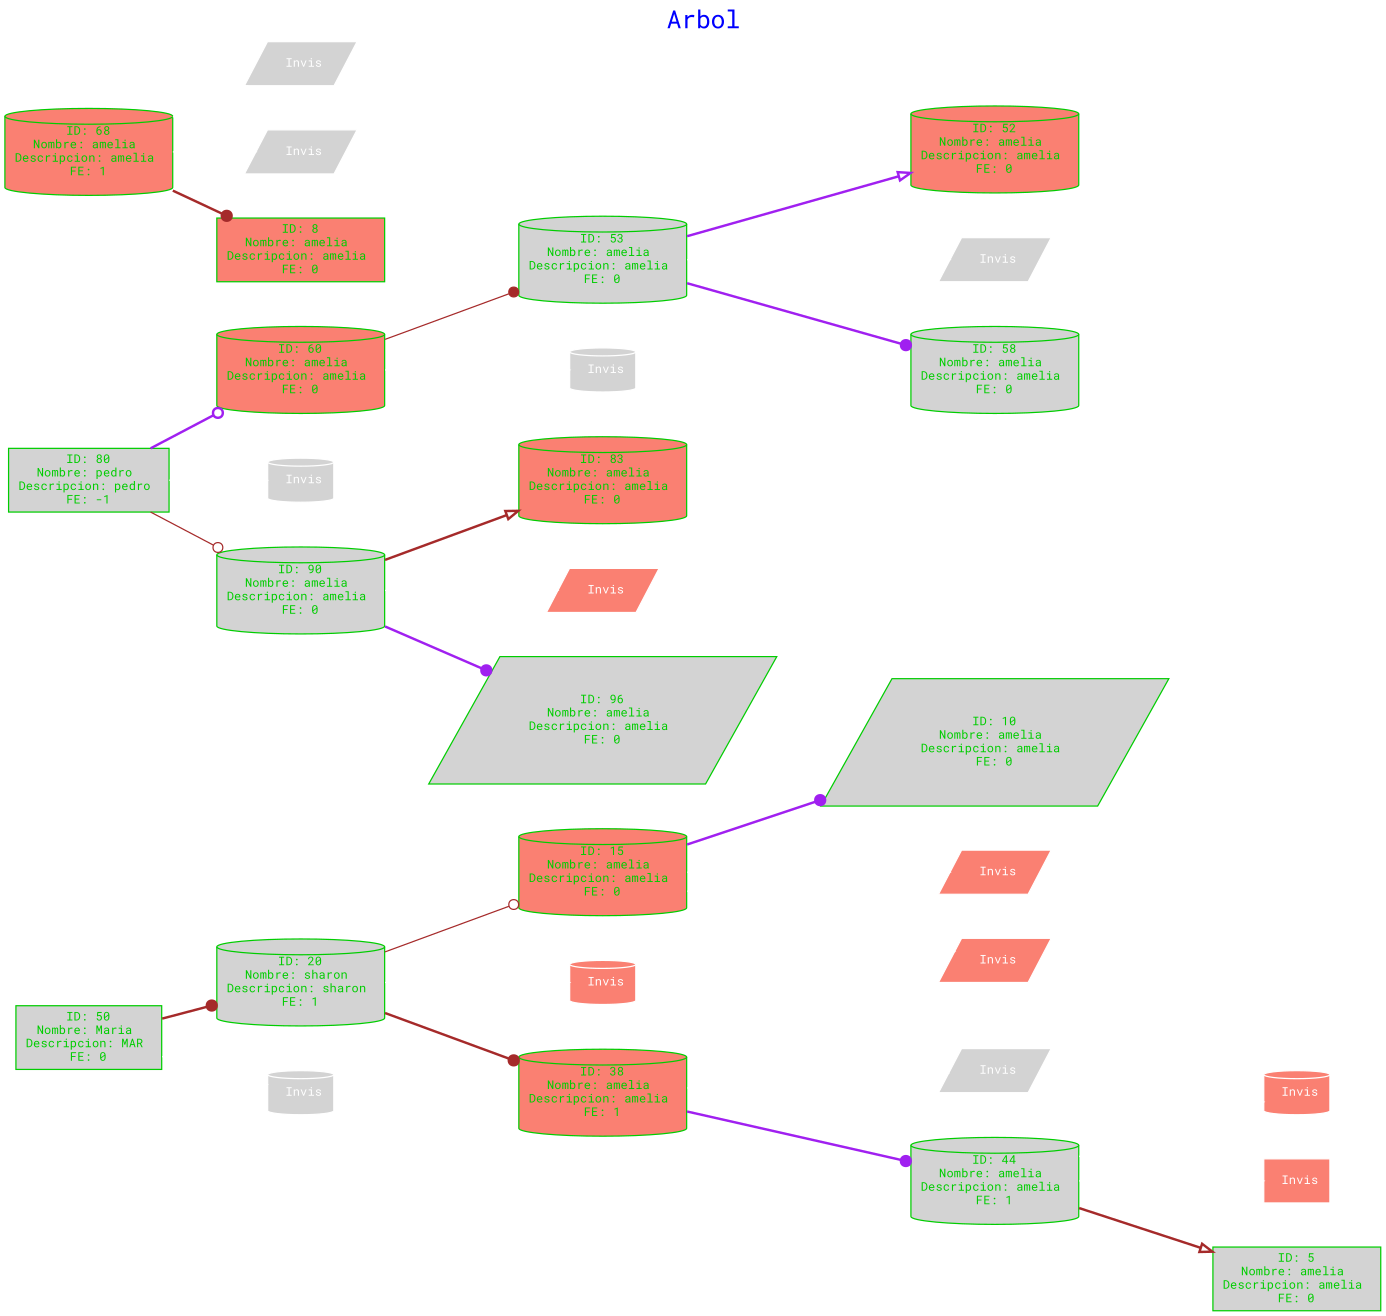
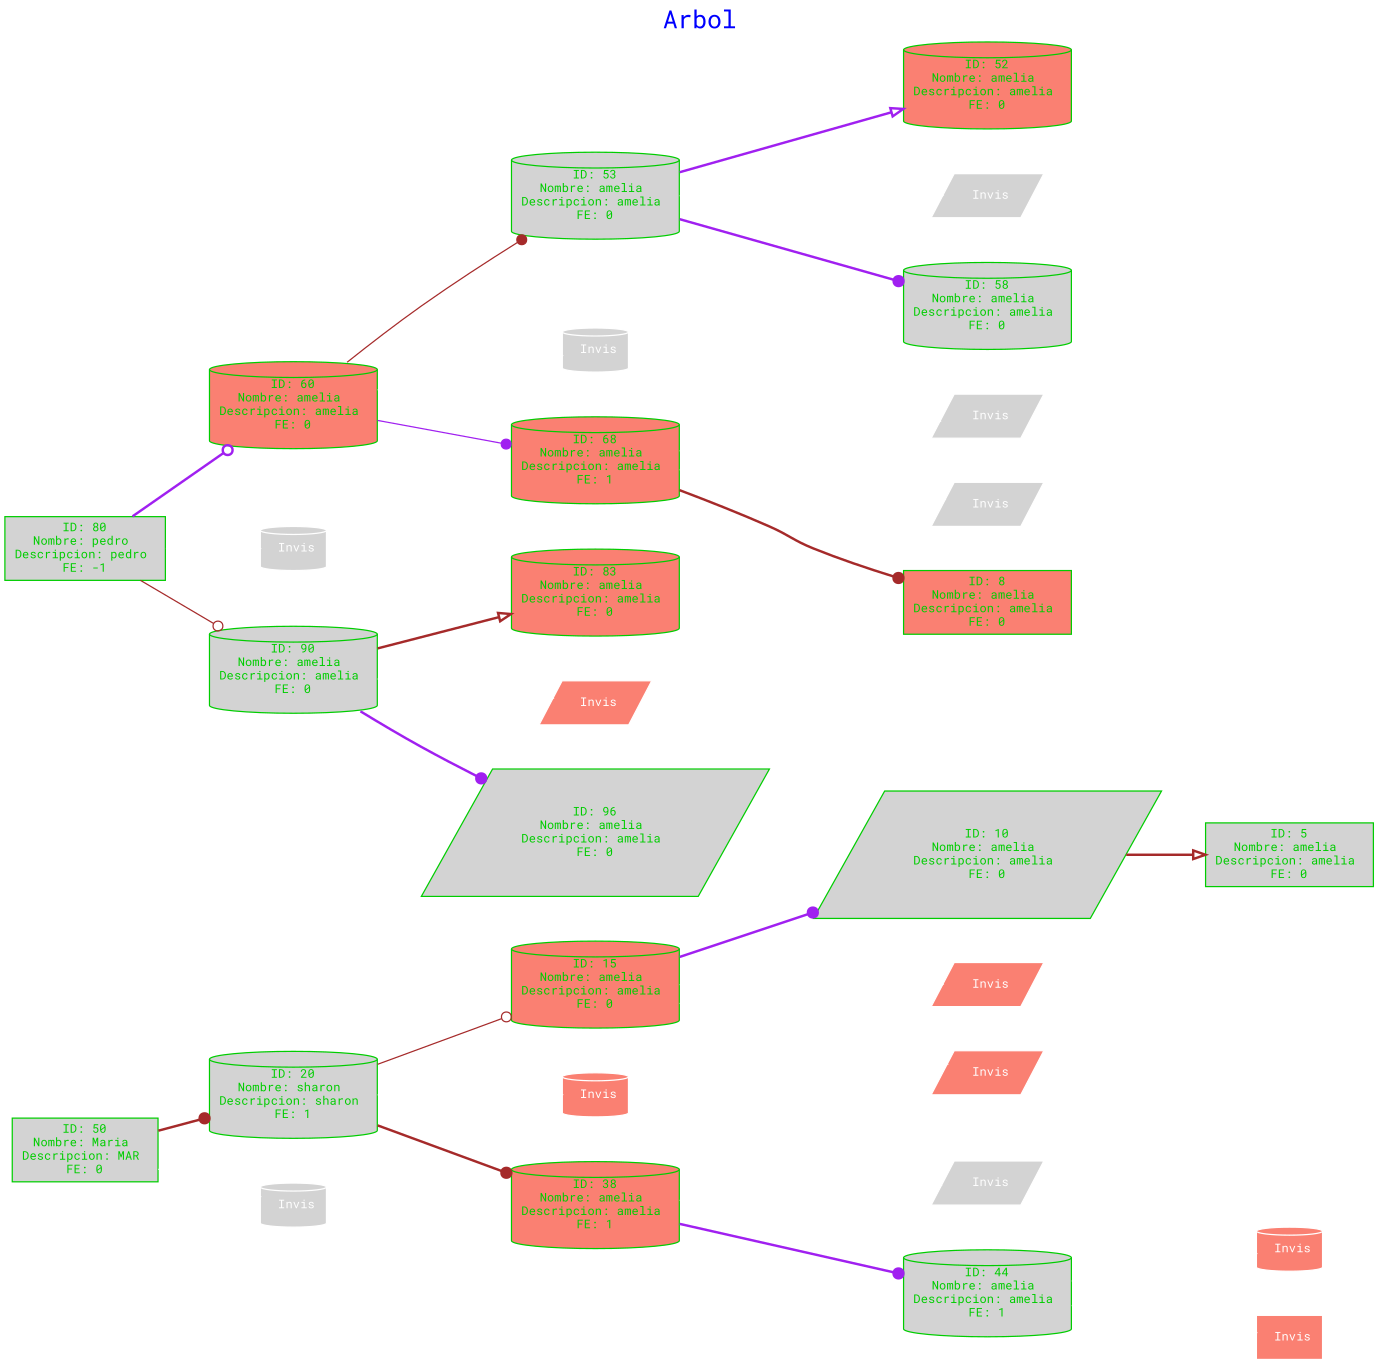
edge "ID: 60 Nombre: amelia Descripcion: amelia FE: 0" -> "ID: 68 Nombre: amelia Descripcion: amelia FE: 1": added
edge "ID: 44 Nombre: amelia Descripcion: amelia FE: 1" -> "ID: 5 Nombre: amelia Descripcion: amelia FE: 0": now "ID: 10 Nombre: amelia Descripcion: amelia FE: 0" -> "ID: 5 Nombre: amelia Descripcion: amelia FE: 0"
